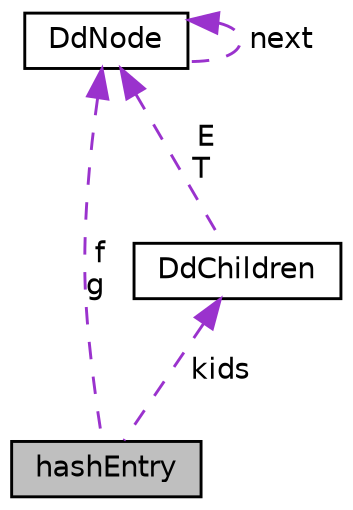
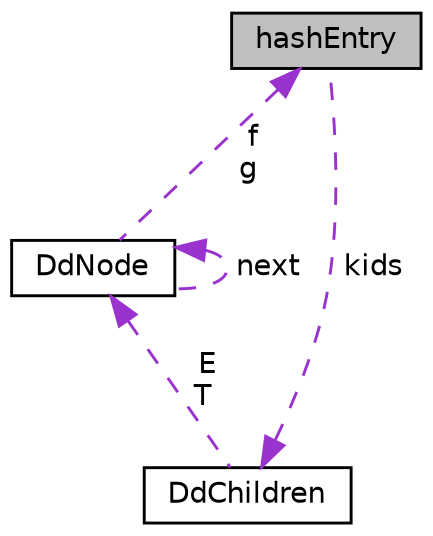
edge "hashEntry" -> "DdNode": reversed
